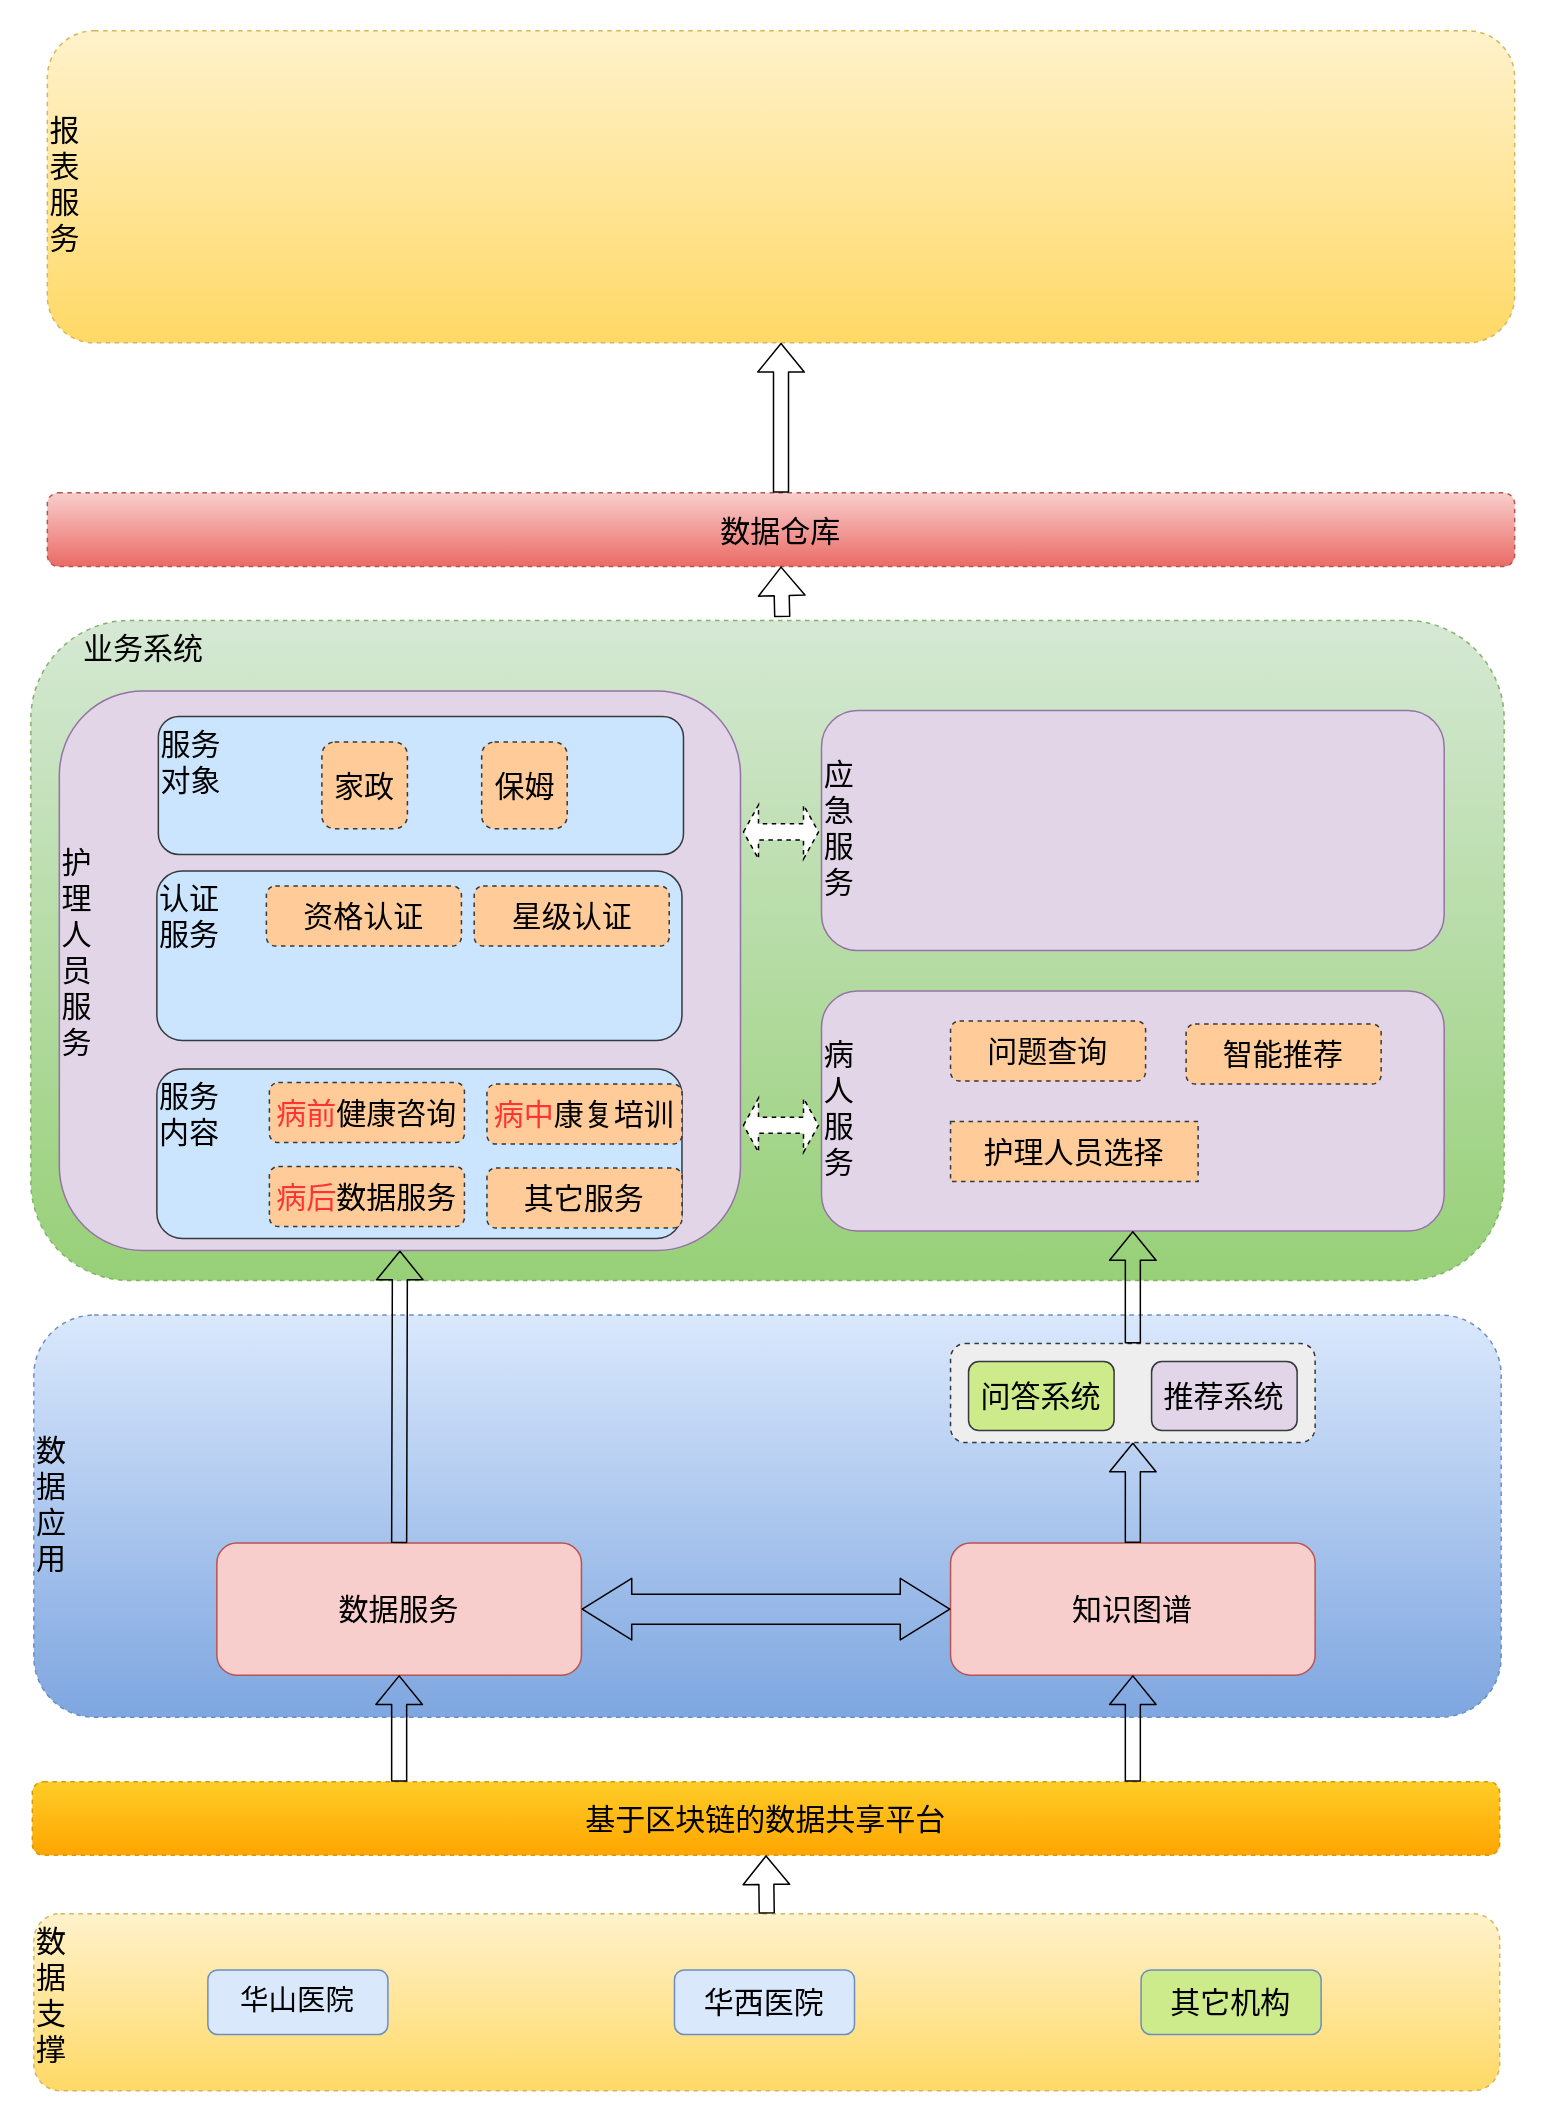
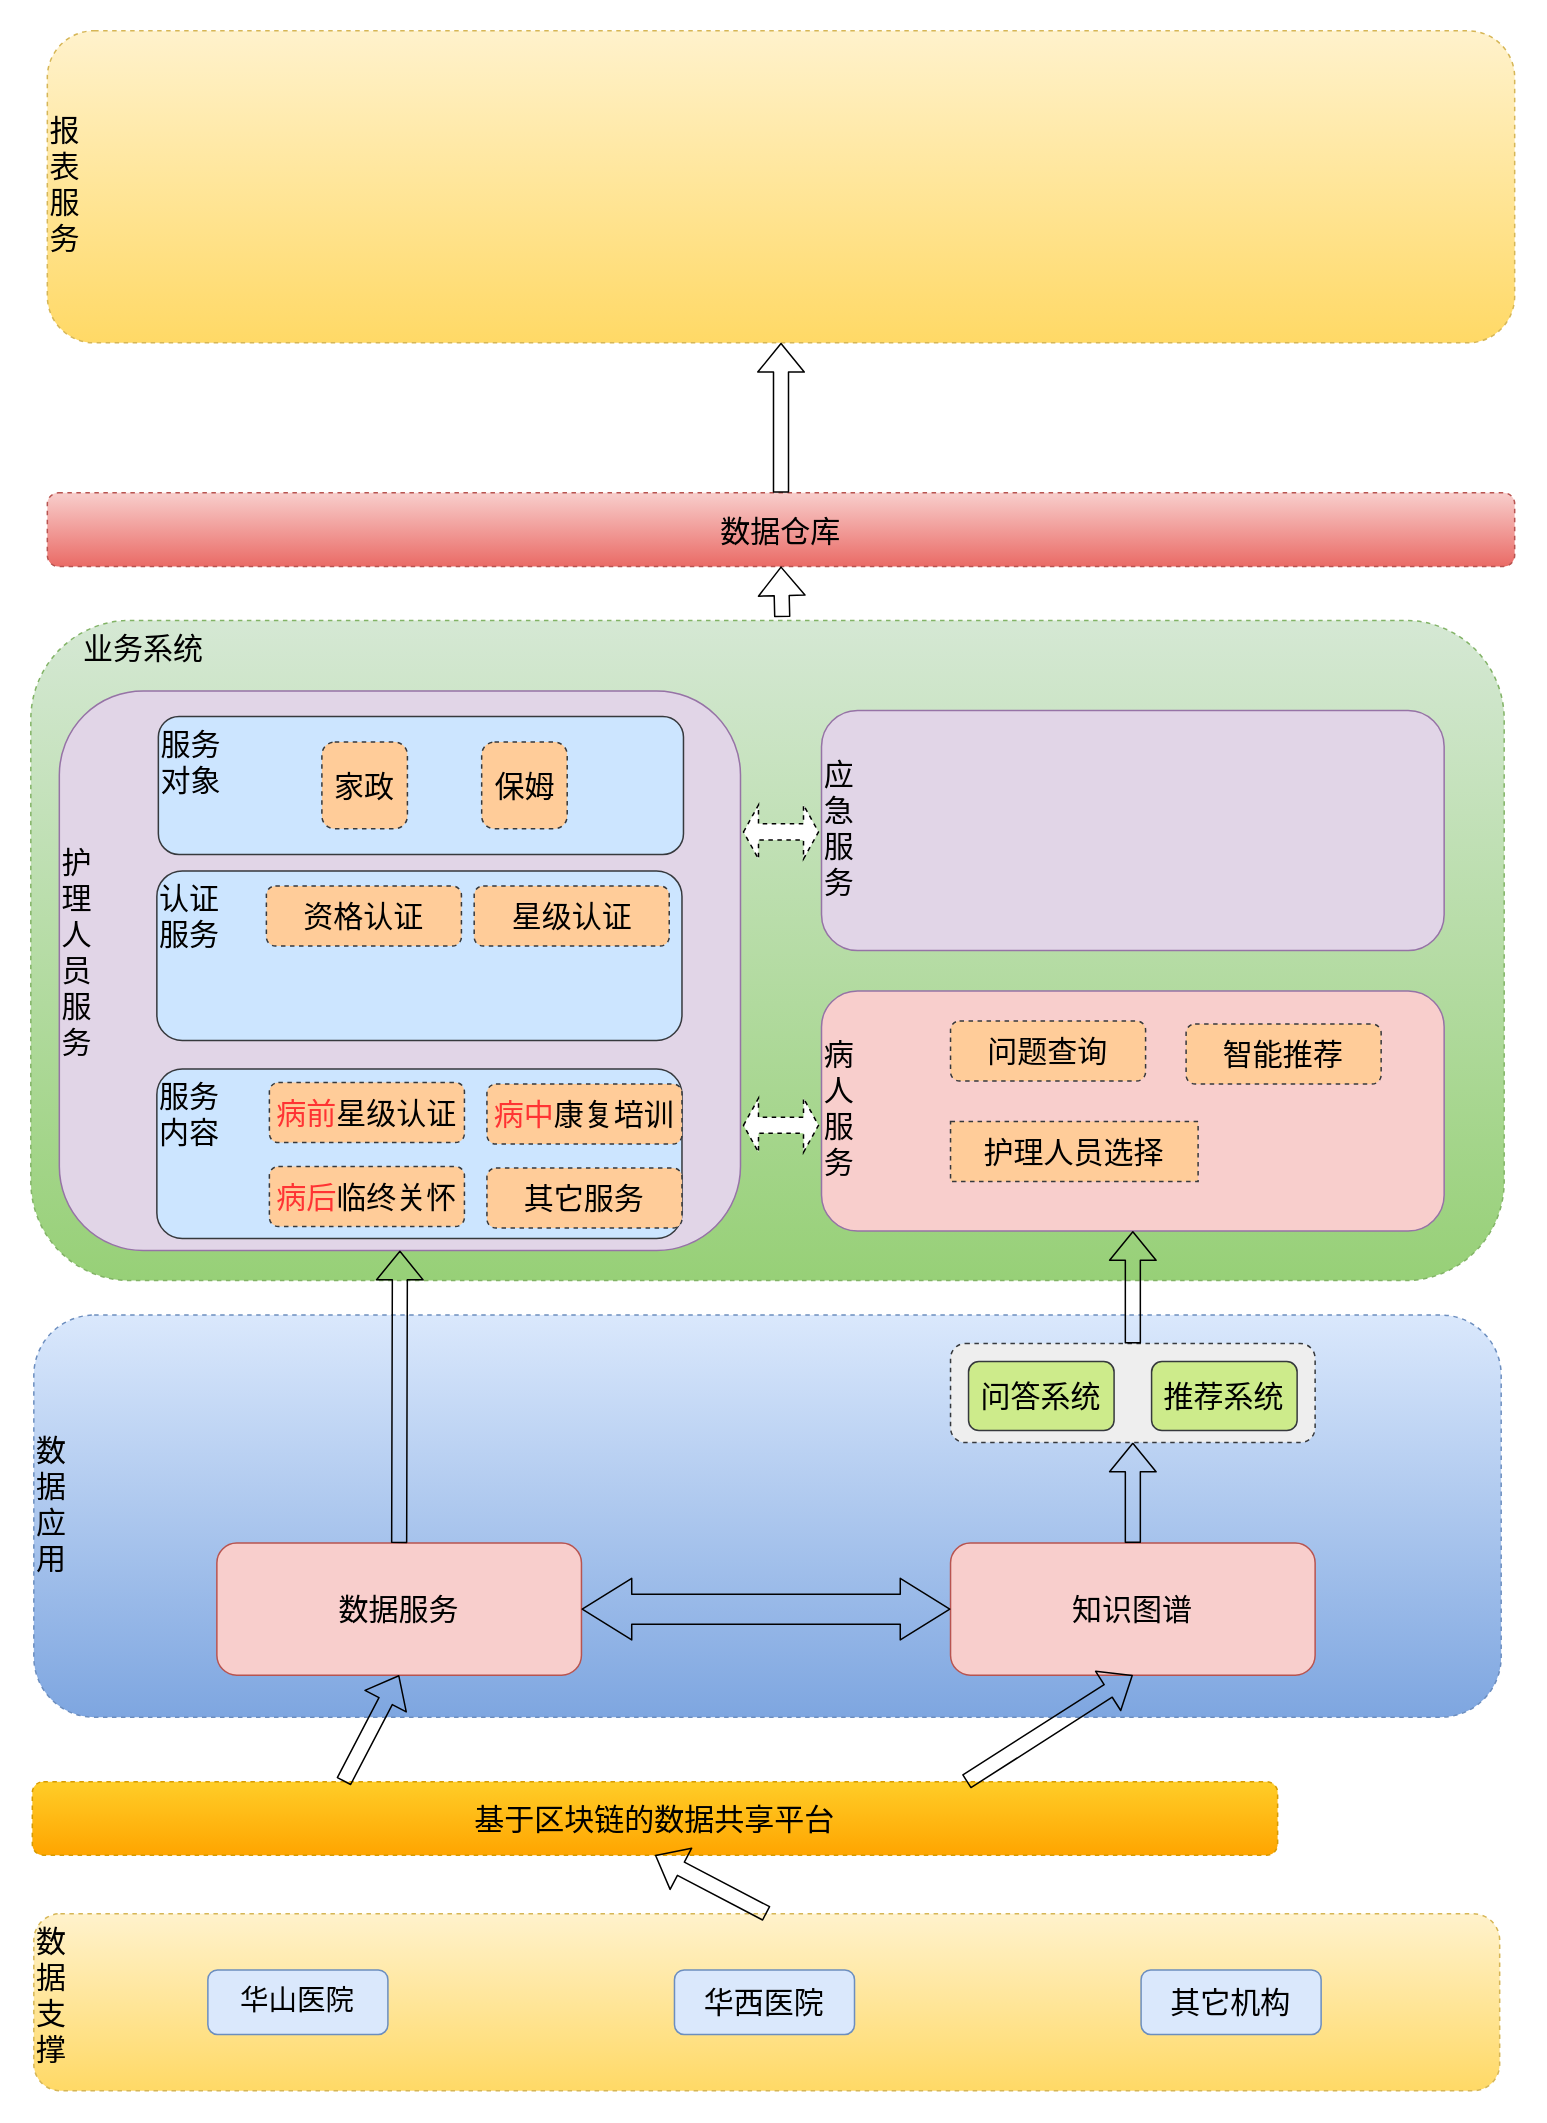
node "病 人 服 务": fillcolor #e1d5e7 -> #f8cecc
node "病前健康咨询": label "病前健康咨询" -> "病前星级认证"
node "病后数据服务": label "病后数据服务" -> "病后临终关怀"
node "推荐系统": fillcolor #e1d5e7 -> #cdeb8b
node "基于区块链的数据共享平台": size 1467x74 -> 1245x74
node "其它机构": fillcolor #cdeb8b -> #dae8fc
